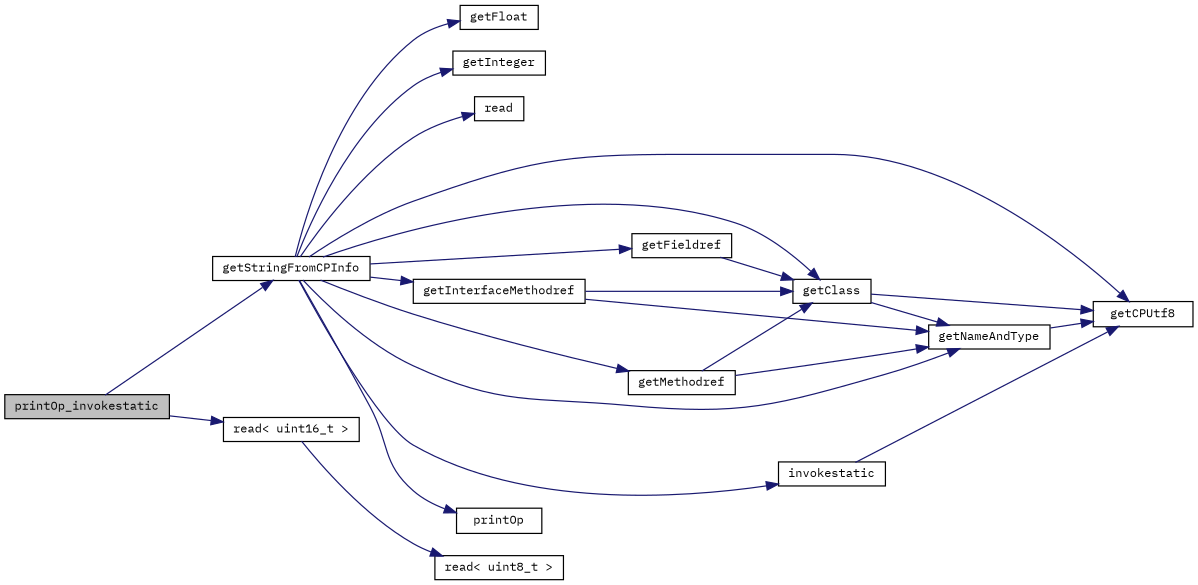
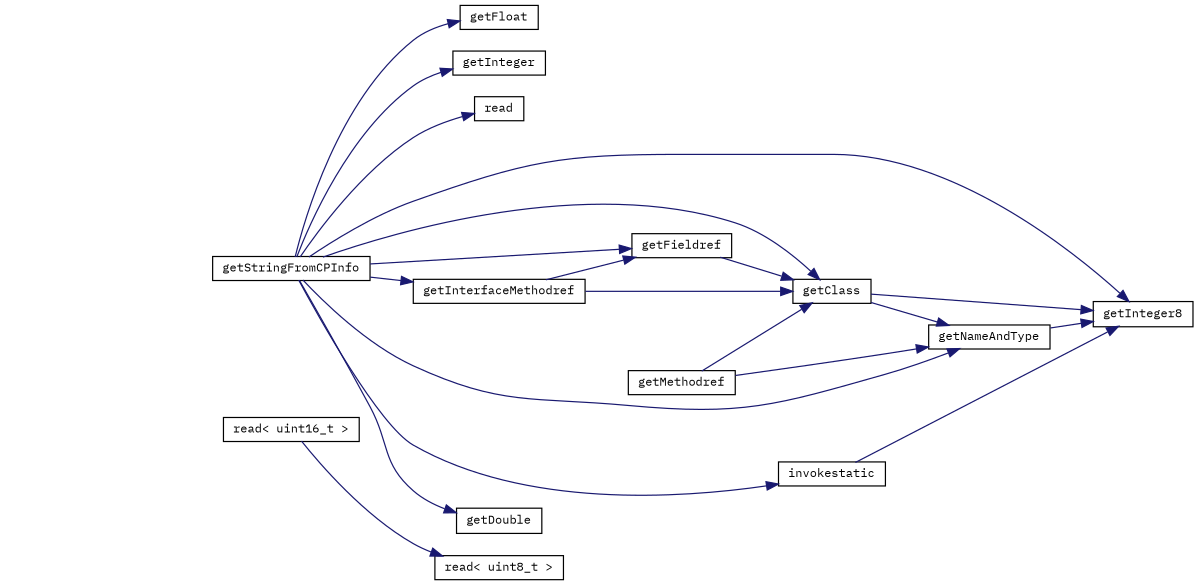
node "getCPUtf8": label "getCPUtf8" -> "getInteger8"
edge "getInterfaceMethodref" -> "getNameAndType": now "getInterfaceMethodref" -> "getFieldref"
edge "getStringFromCPInfo" -> "getMethodref": removed
node "printOp_invokestatic": removed
node "printOp": label "printOp" -> "getDouble"
